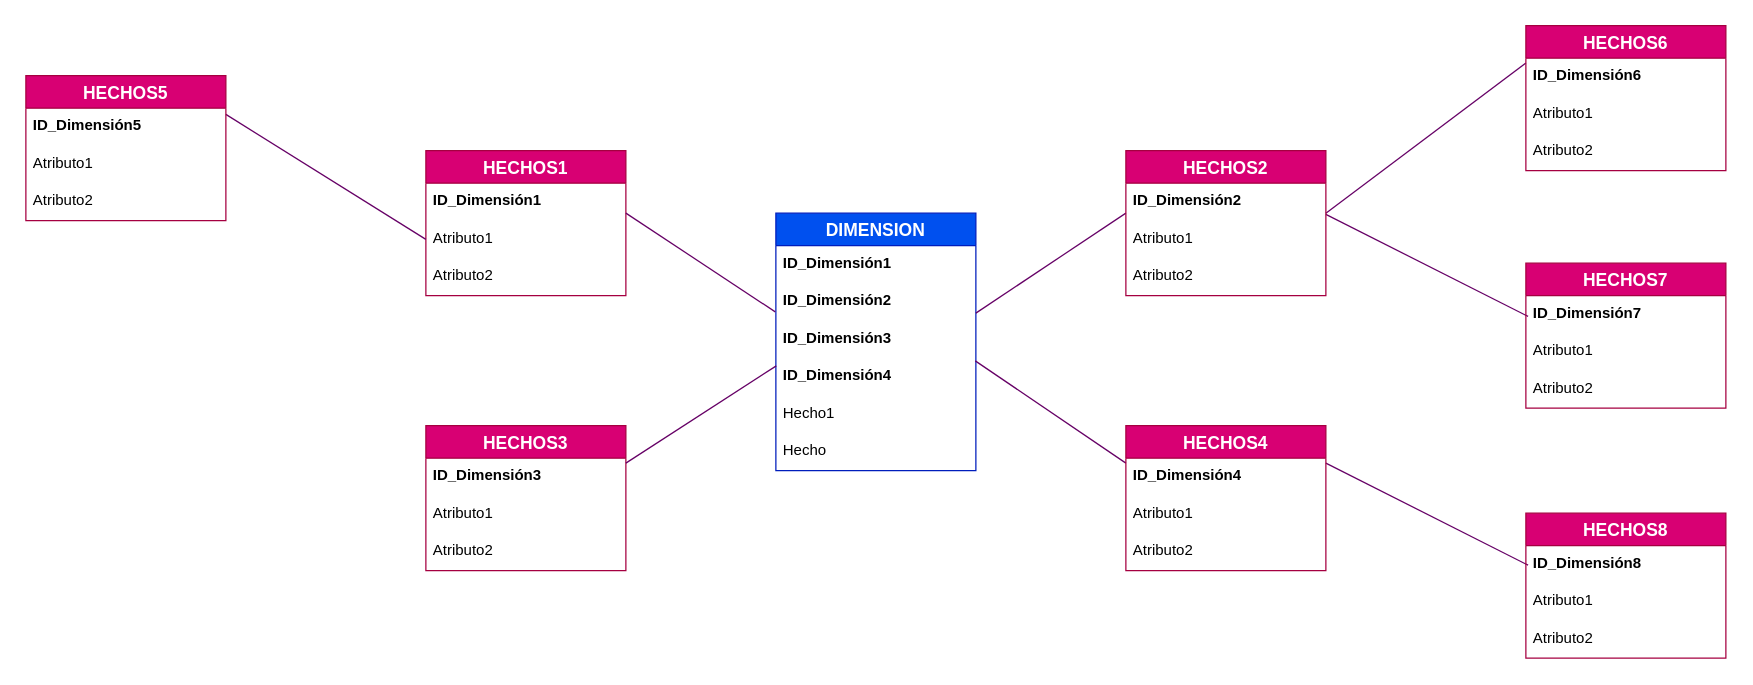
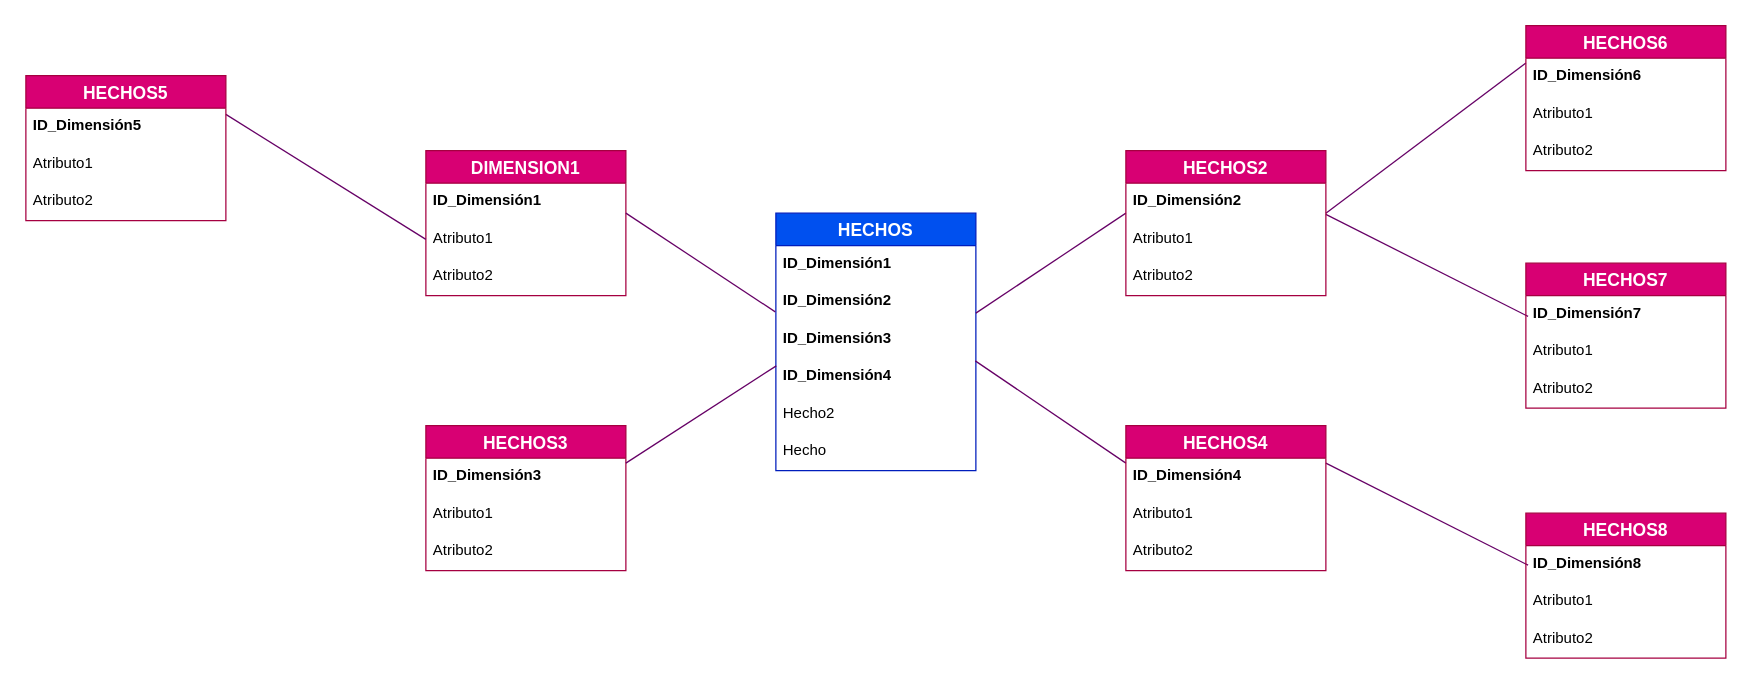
node "HECHOS1": label "HECHOS1" -> "DIMENSION1"
node "DIMENSION": label "DIMENSION" -> "HECHOS"
node "Hecho1": label "Hecho1" -> "Hecho2"
